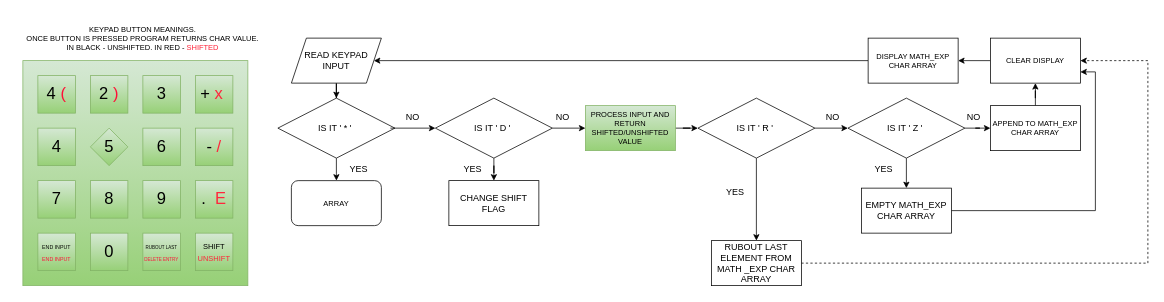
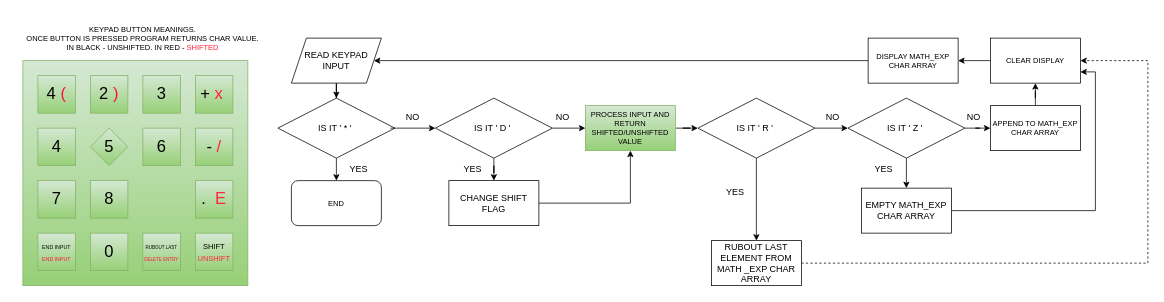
edge "CHANGE SHIFT FLAG" -> "PROCESS INPUT AND RETURN SHIFTED/UNSHIFTED VALUE": added
node "9": removed
node "ARRAY": label "ARRAY" -> "END"
